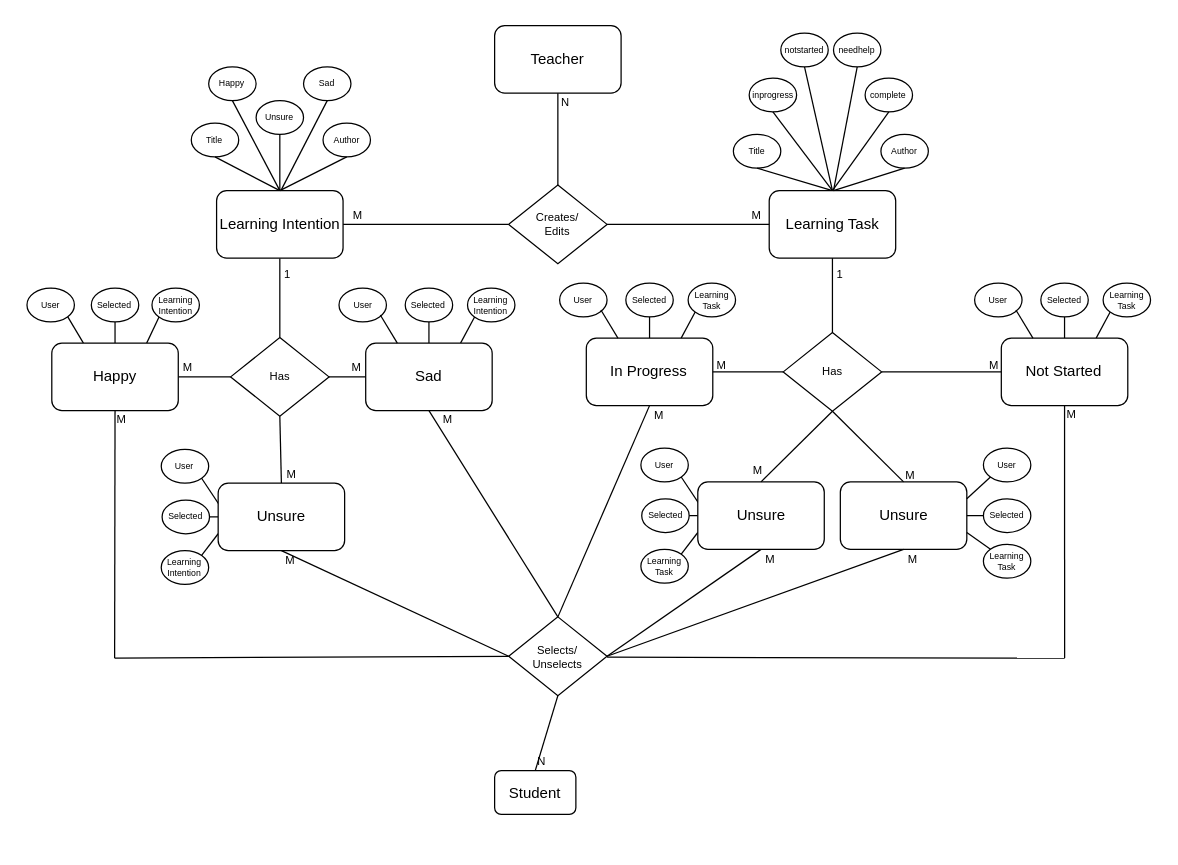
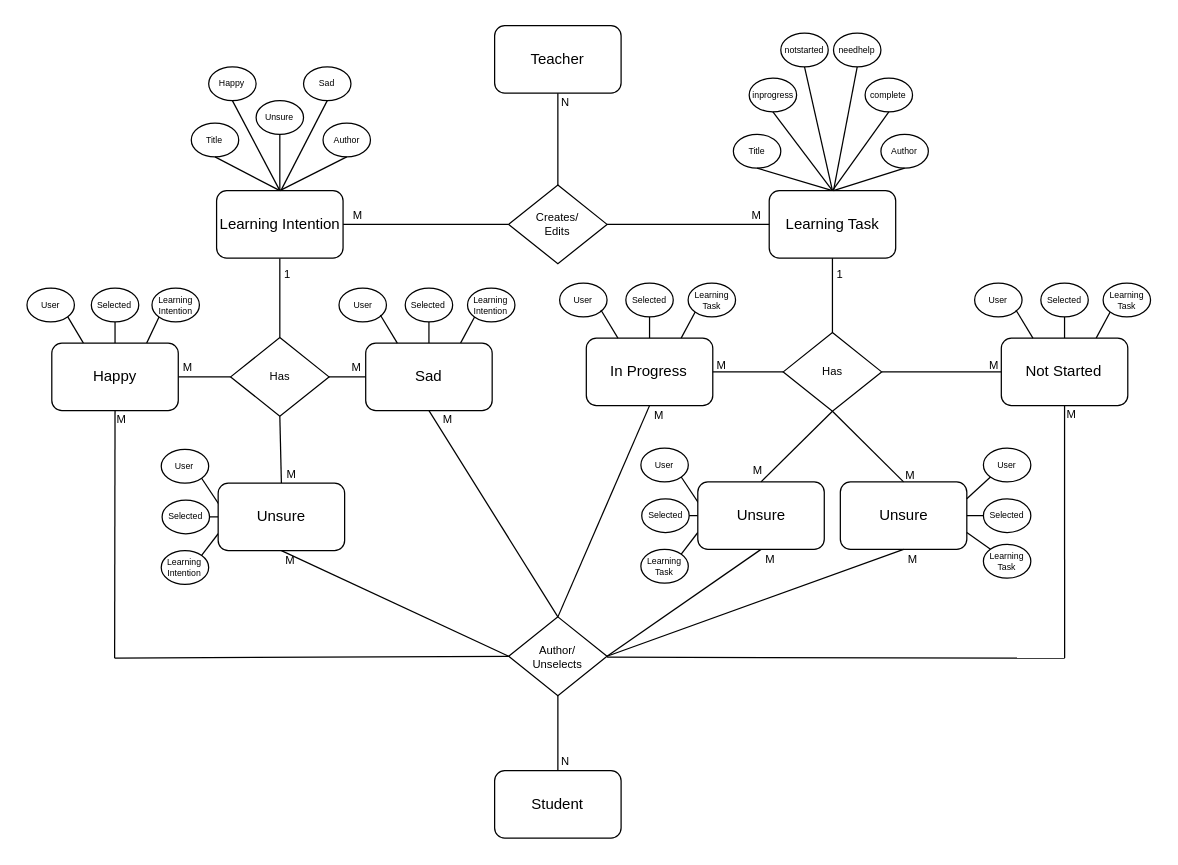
node "Selects/ Unselects": label "Selects/ Unselects" -> "Author/ Unselects"
node "Student": size 81x44 -> 126x68
